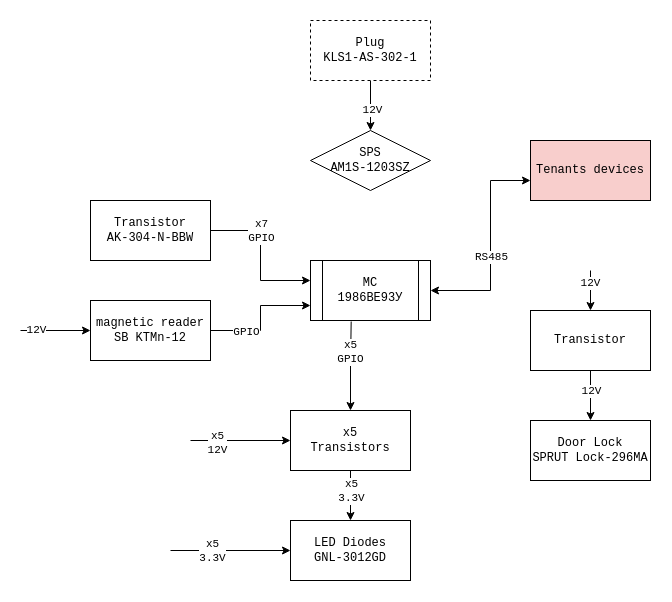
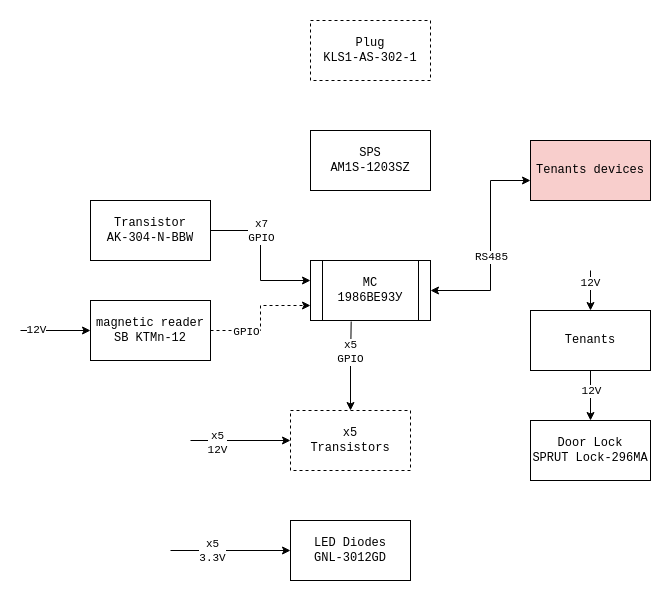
edge "Plug KLS1-AS-302-1" -> "SPS AM1S-1203SZ": removed, label "12V"
node "SPS AM1S-1203SZ": shape diamond -> rectangle
edge "magnetic reader SB KTMn-12" -> "MC 1986ВЕ93У": style solid -> dashed
node "Transistor": label "Transistor" -> "Tenants"
node "x5 Transistors": style solid -> dashed
edge "x5 Transistors" -> "LED Diodes GNL-3012GD": removed, label "x5 3.3V"
